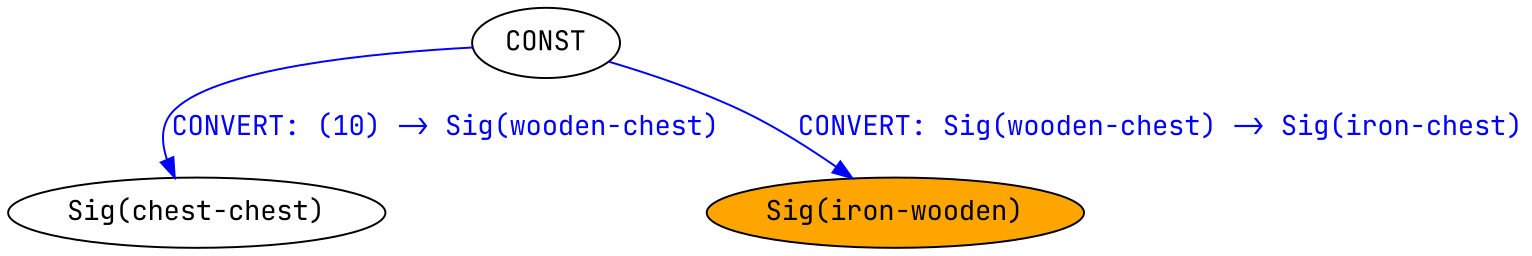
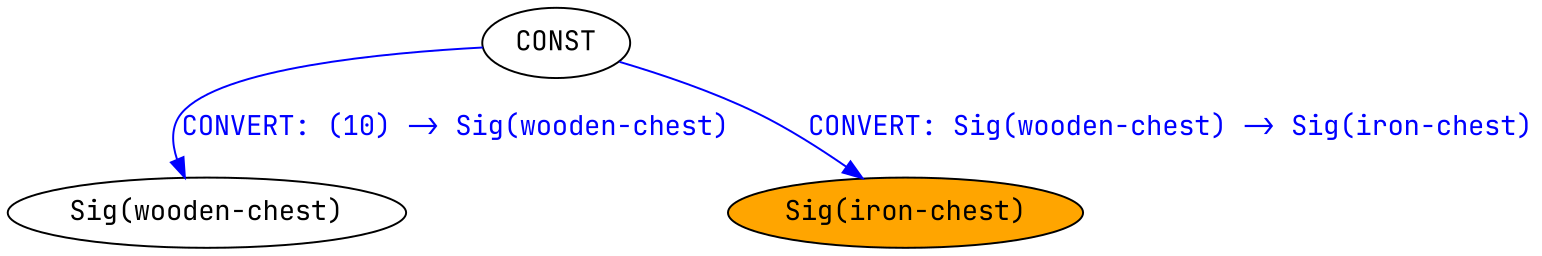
node "Sig(chest-chest)": label "Sig(chest-chest)" -> "Sig(wooden-chest)"
node "Sig(iron-wooden)": label "Sig(iron-wooden)" -> "Sig(iron-chest)"
